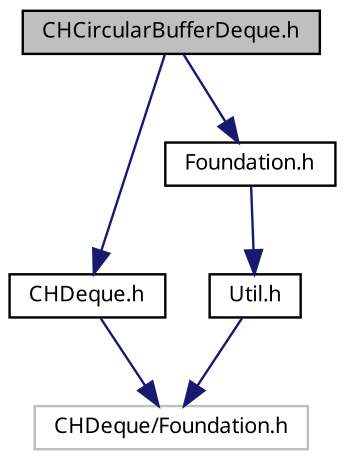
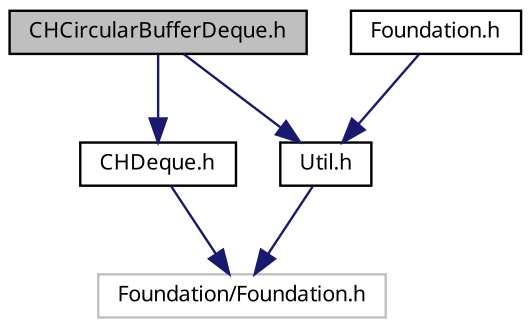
edge "CHCircularBufferDeque.h" -> "Foundation.h": now "CHCircularBufferDeque.h" -> "Util.h"
node "CHDeque/Foundation.h": label "CHDeque/Foundation.h" -> "Foundation/Foundation.h"
